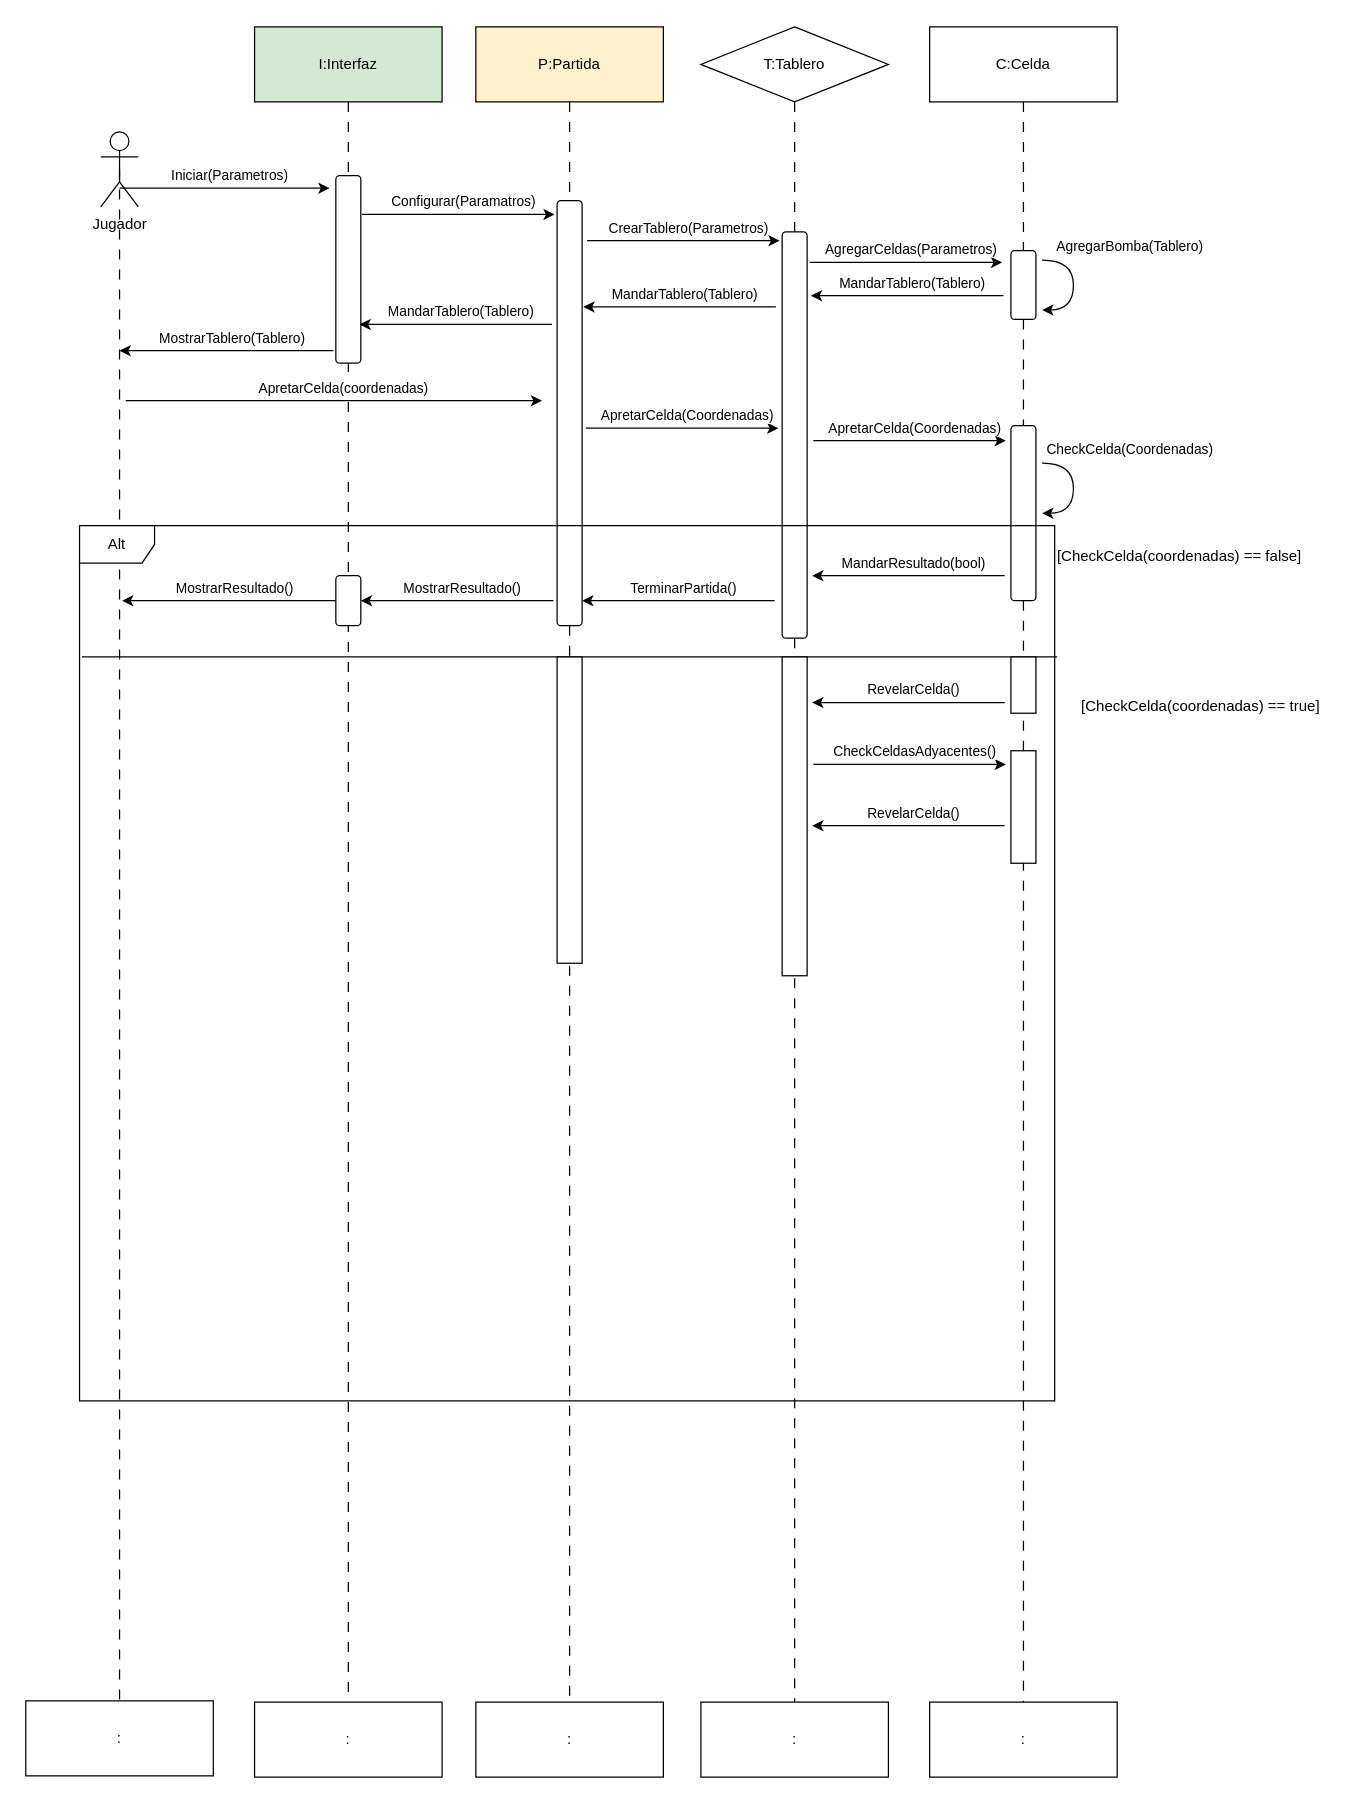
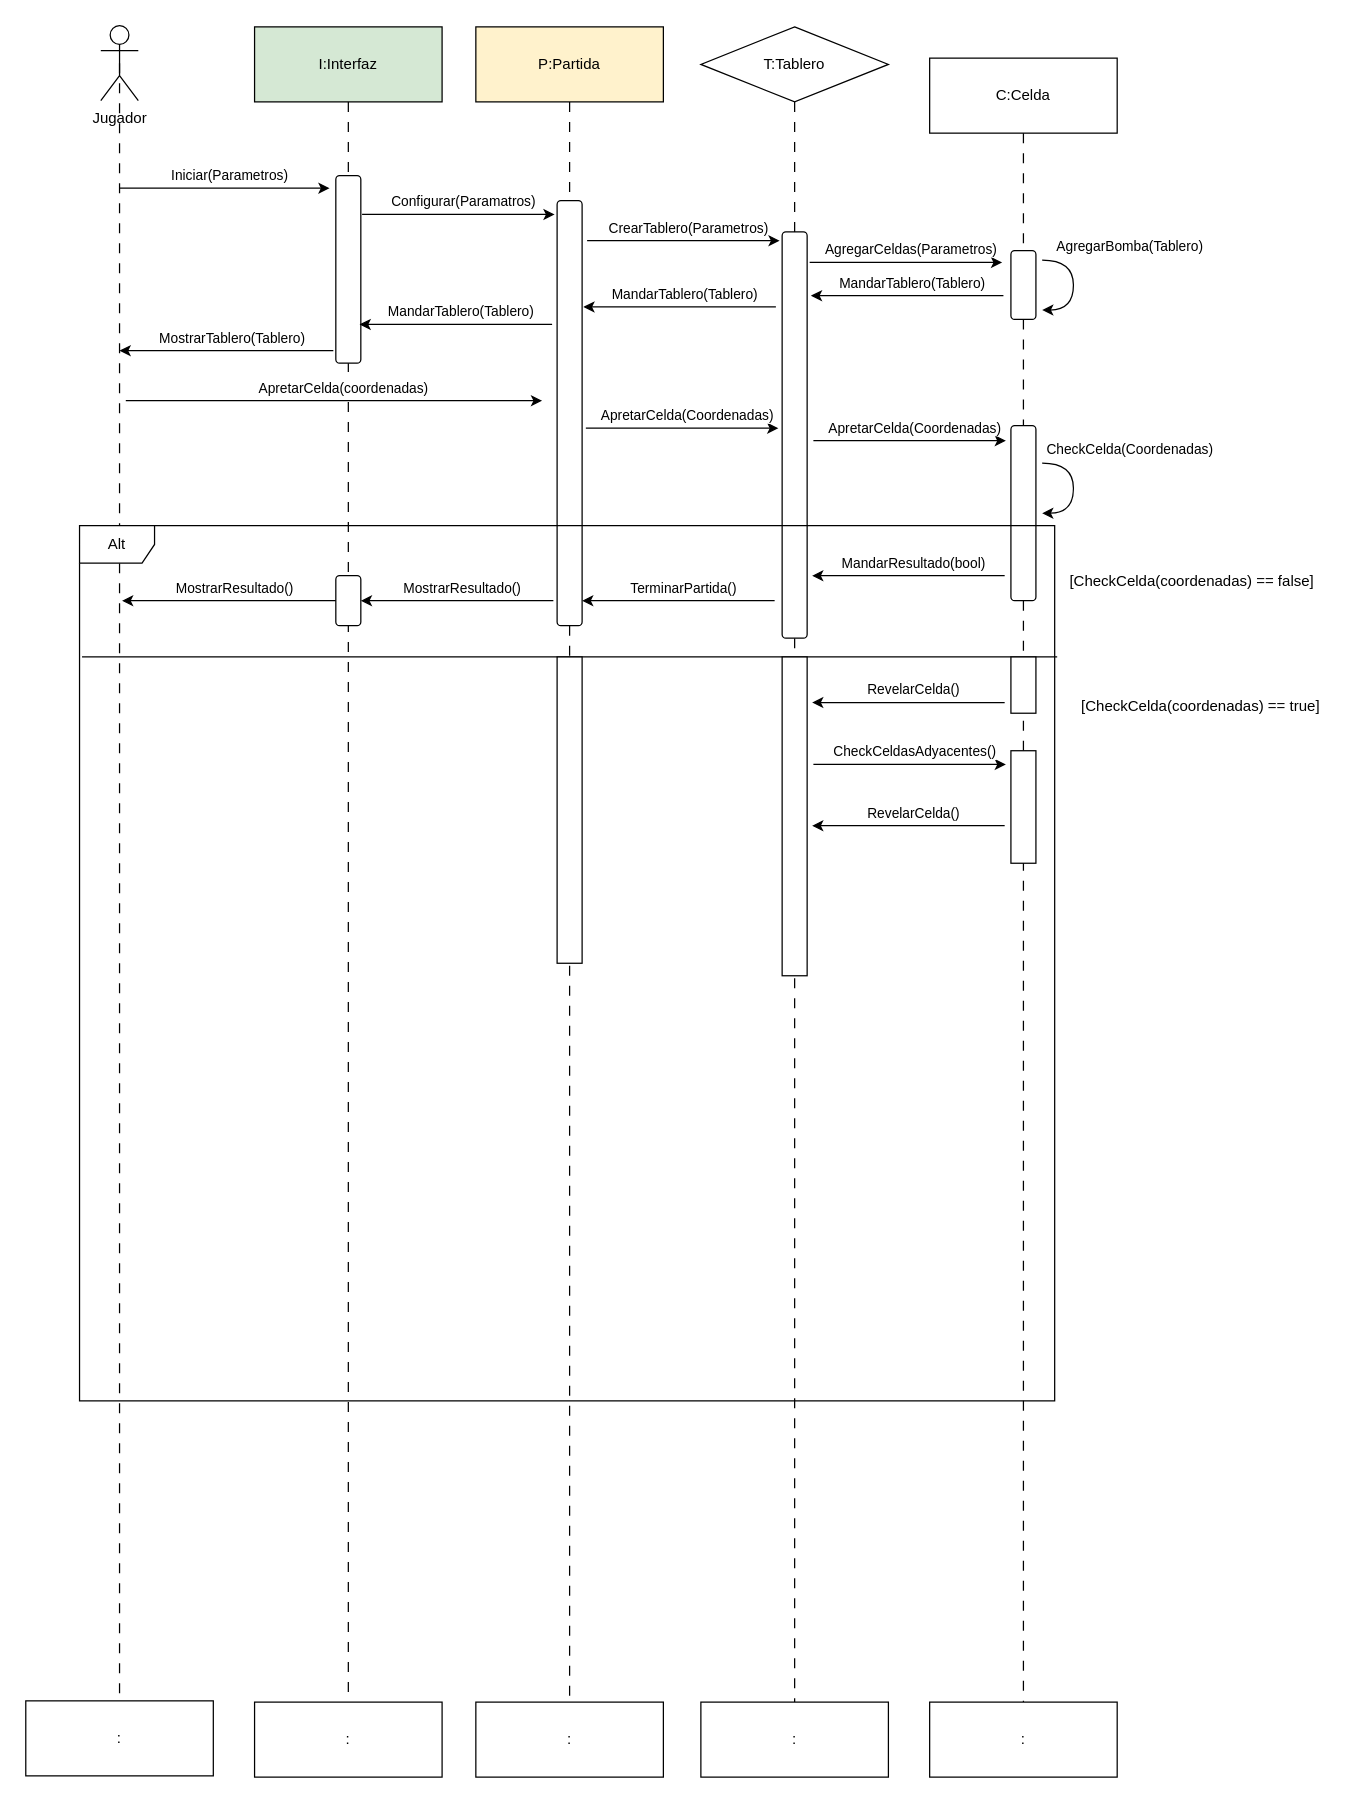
node "C:Celda": moved (1023, 64) -> (1023, 96)
node "Jugador": moved (119, 169) -> (119, 63)
node "[CheckCelda(coordenadas) == false]": moved (1179, 557) -> (1192, 582)
